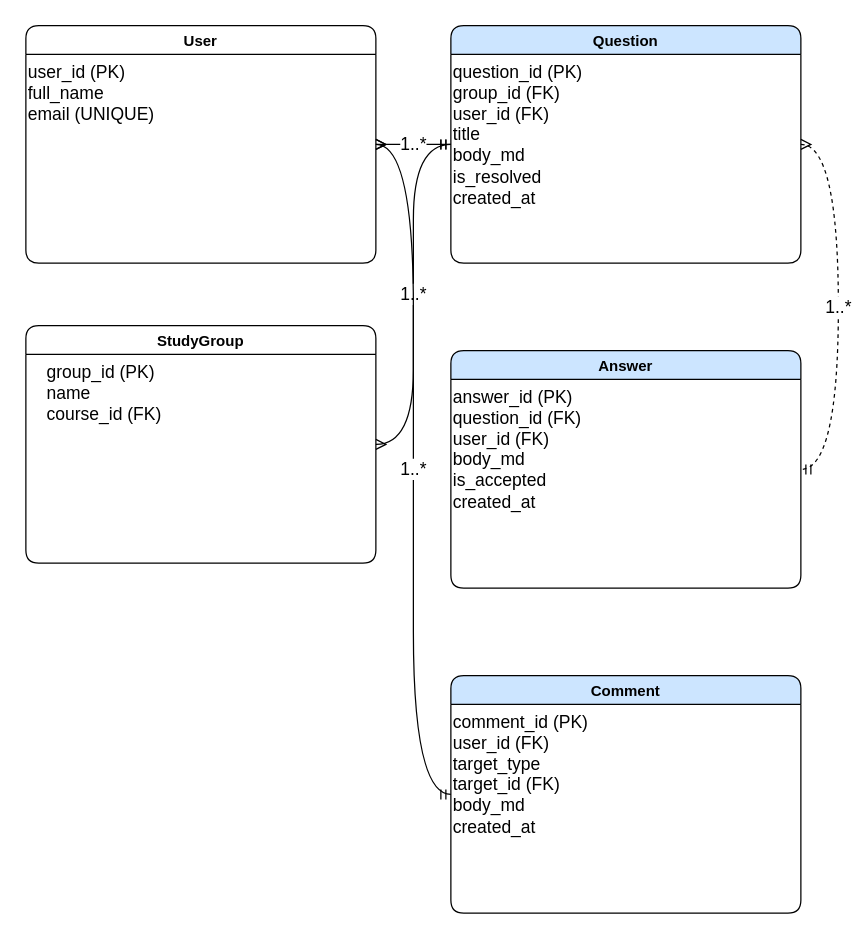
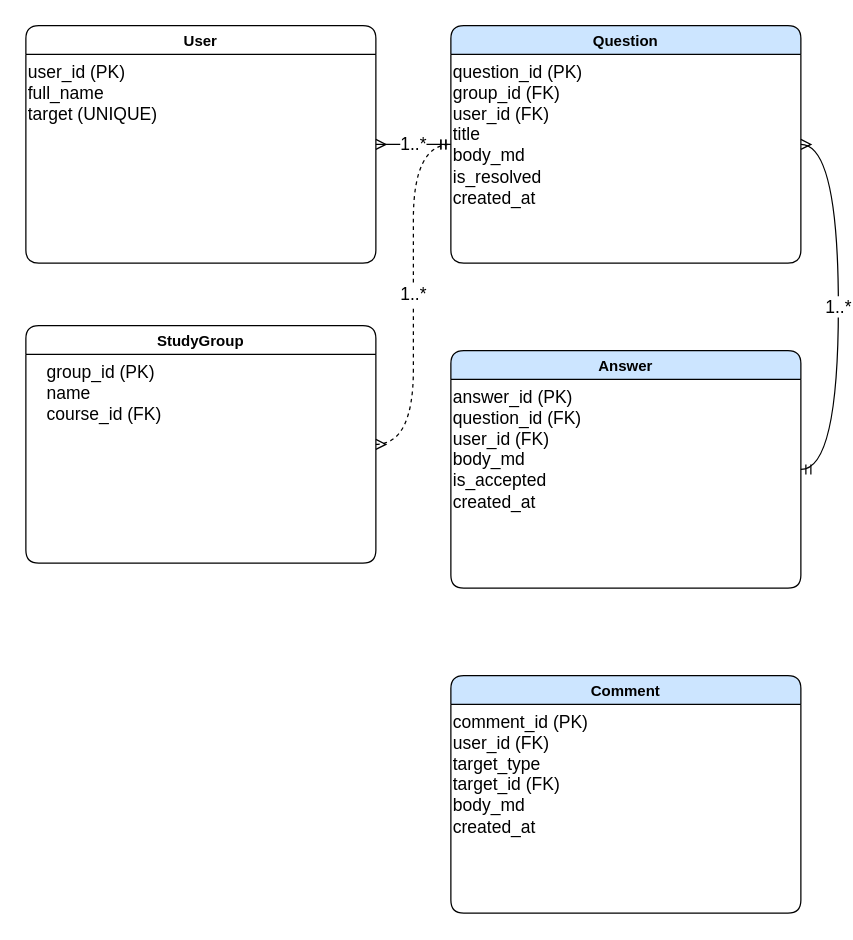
node "user_id (PK) full_name email (UNIQUE)": label "user_id (PK) full_name email (UNIQUE)" -> "user_id (PK) full_name target (UNIQUE)"
edge "Question" -- "StudyGroup": style solid -> dashed
edge "Question" -- "Answer": style dashed -> solid
edge "User" -- "Comment": removed, label "1..*"
